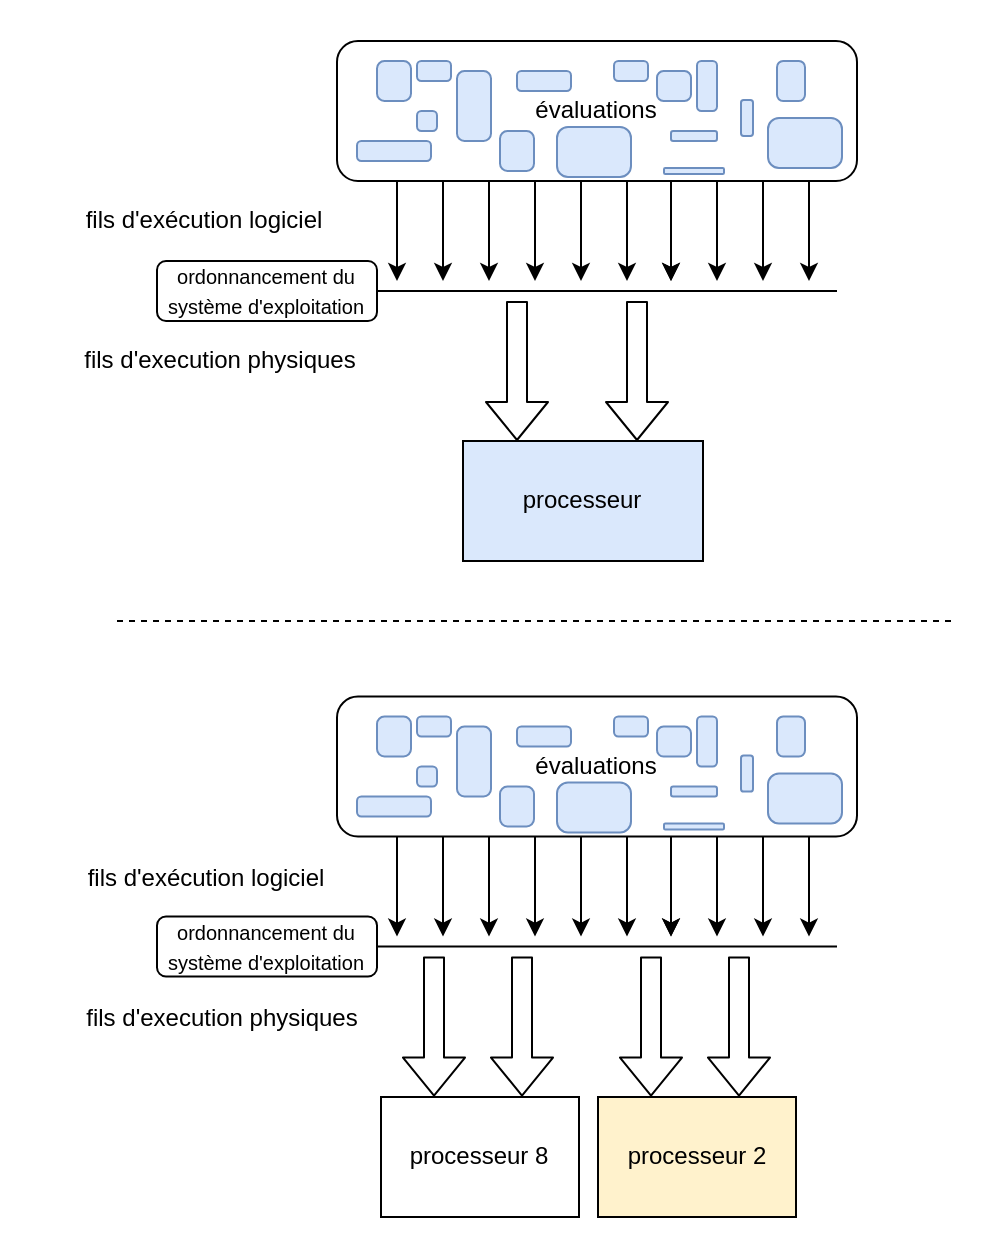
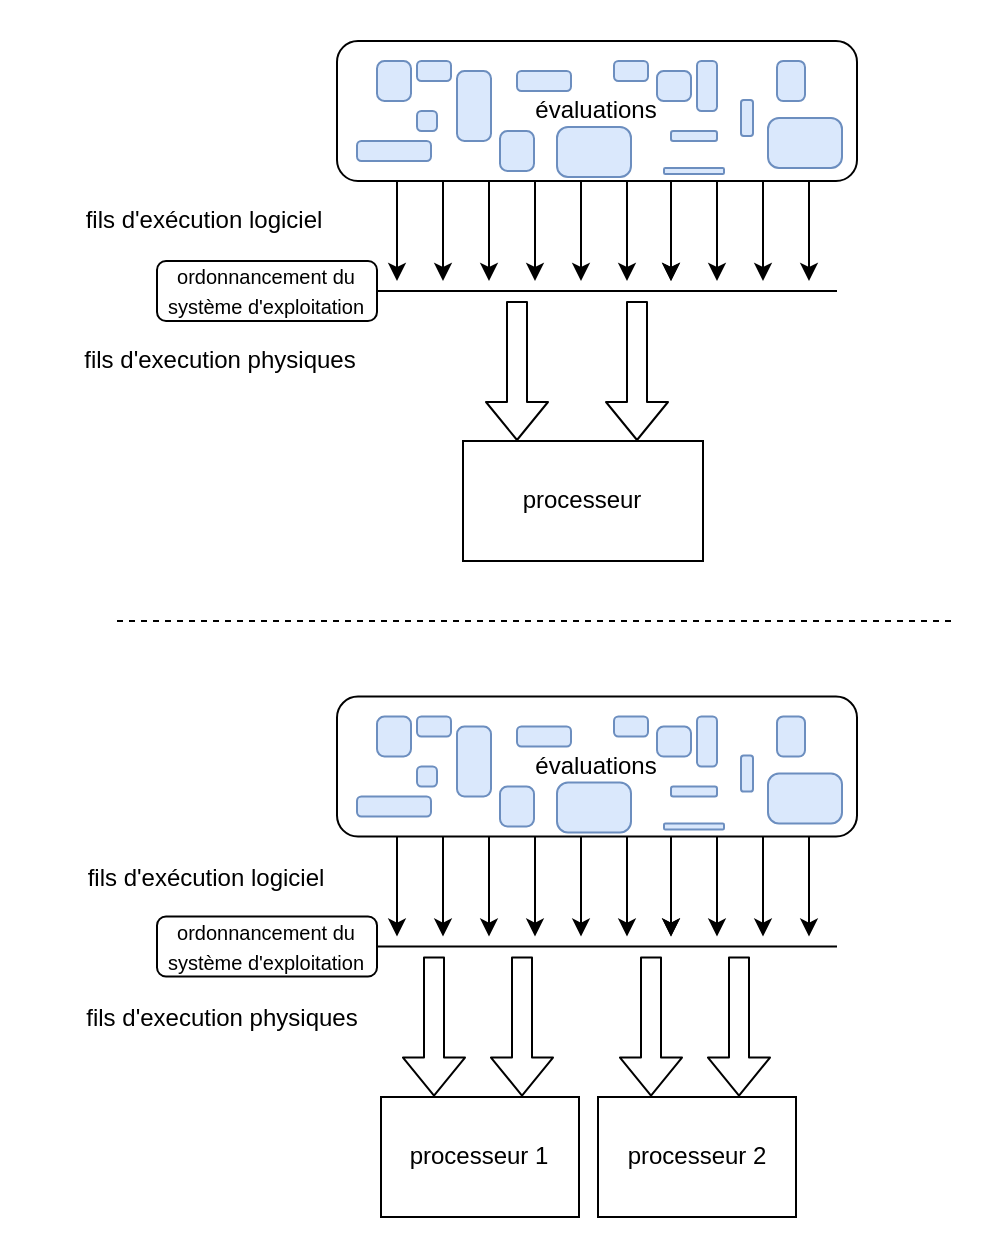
node "processeur": fillcolor #dae8fc -> #ffffff
node "processeur 8": label "processeur 8" -> "processeur 1"
node "processeur 2": fillcolor #fff2cc -> #ffffff
